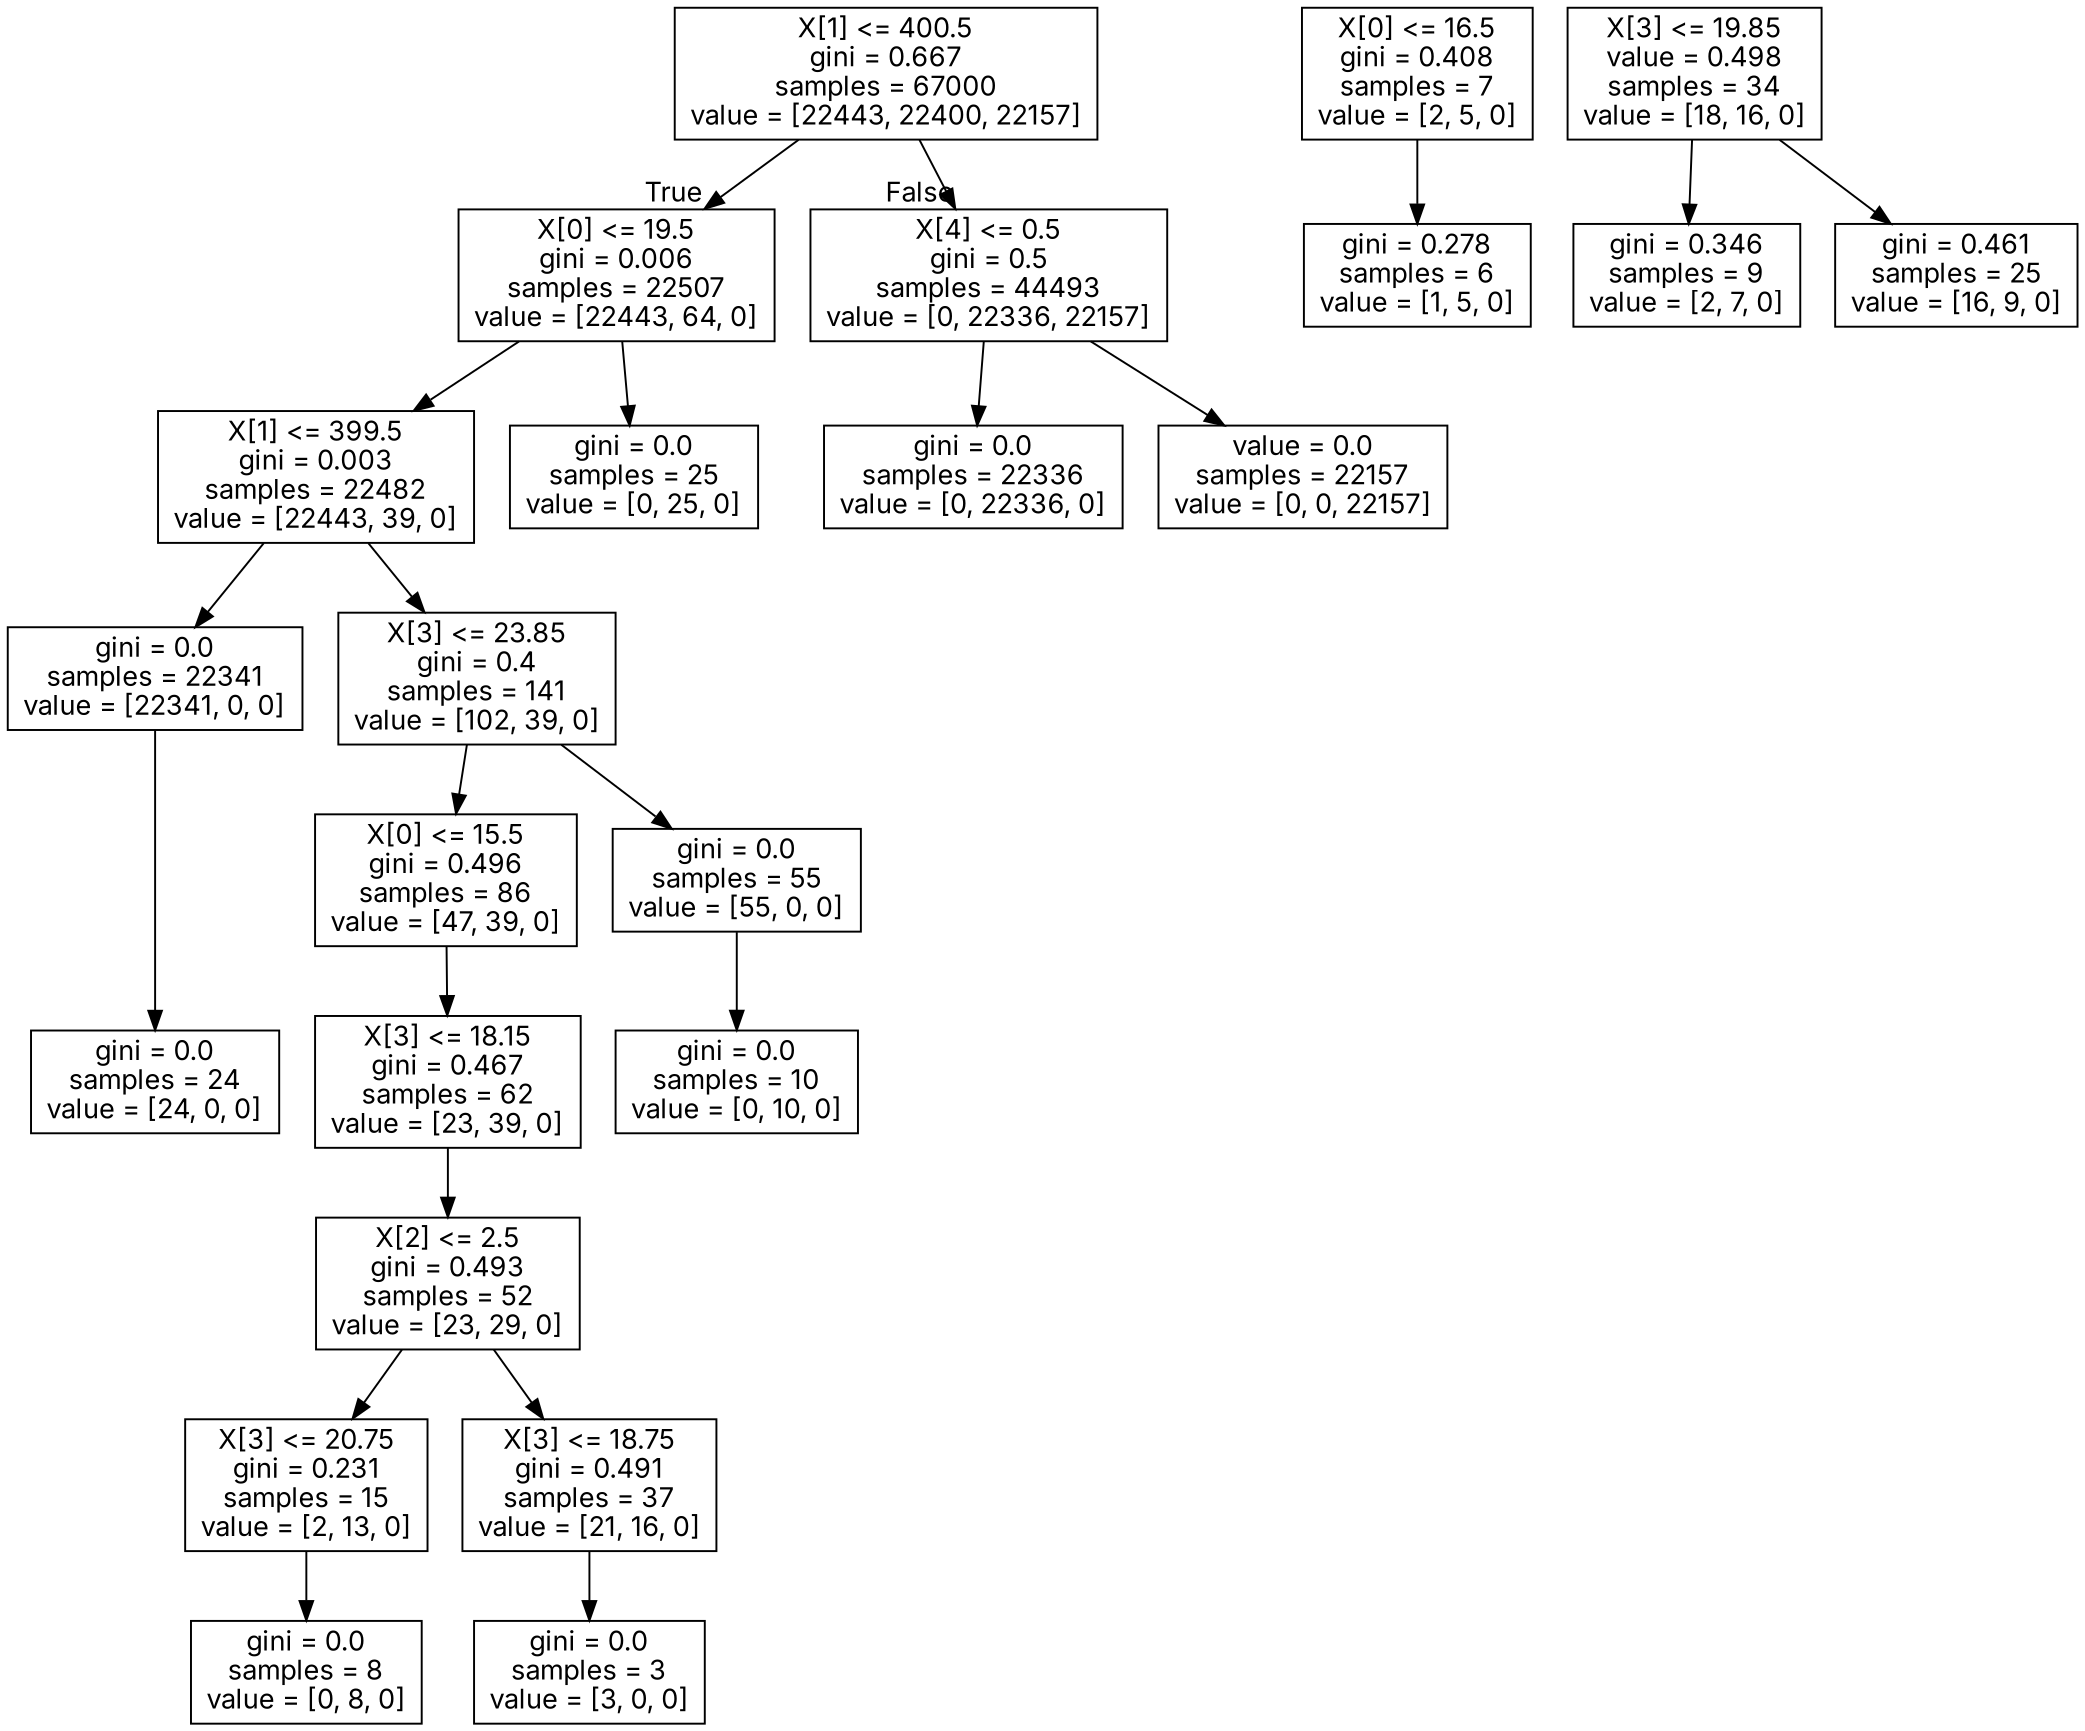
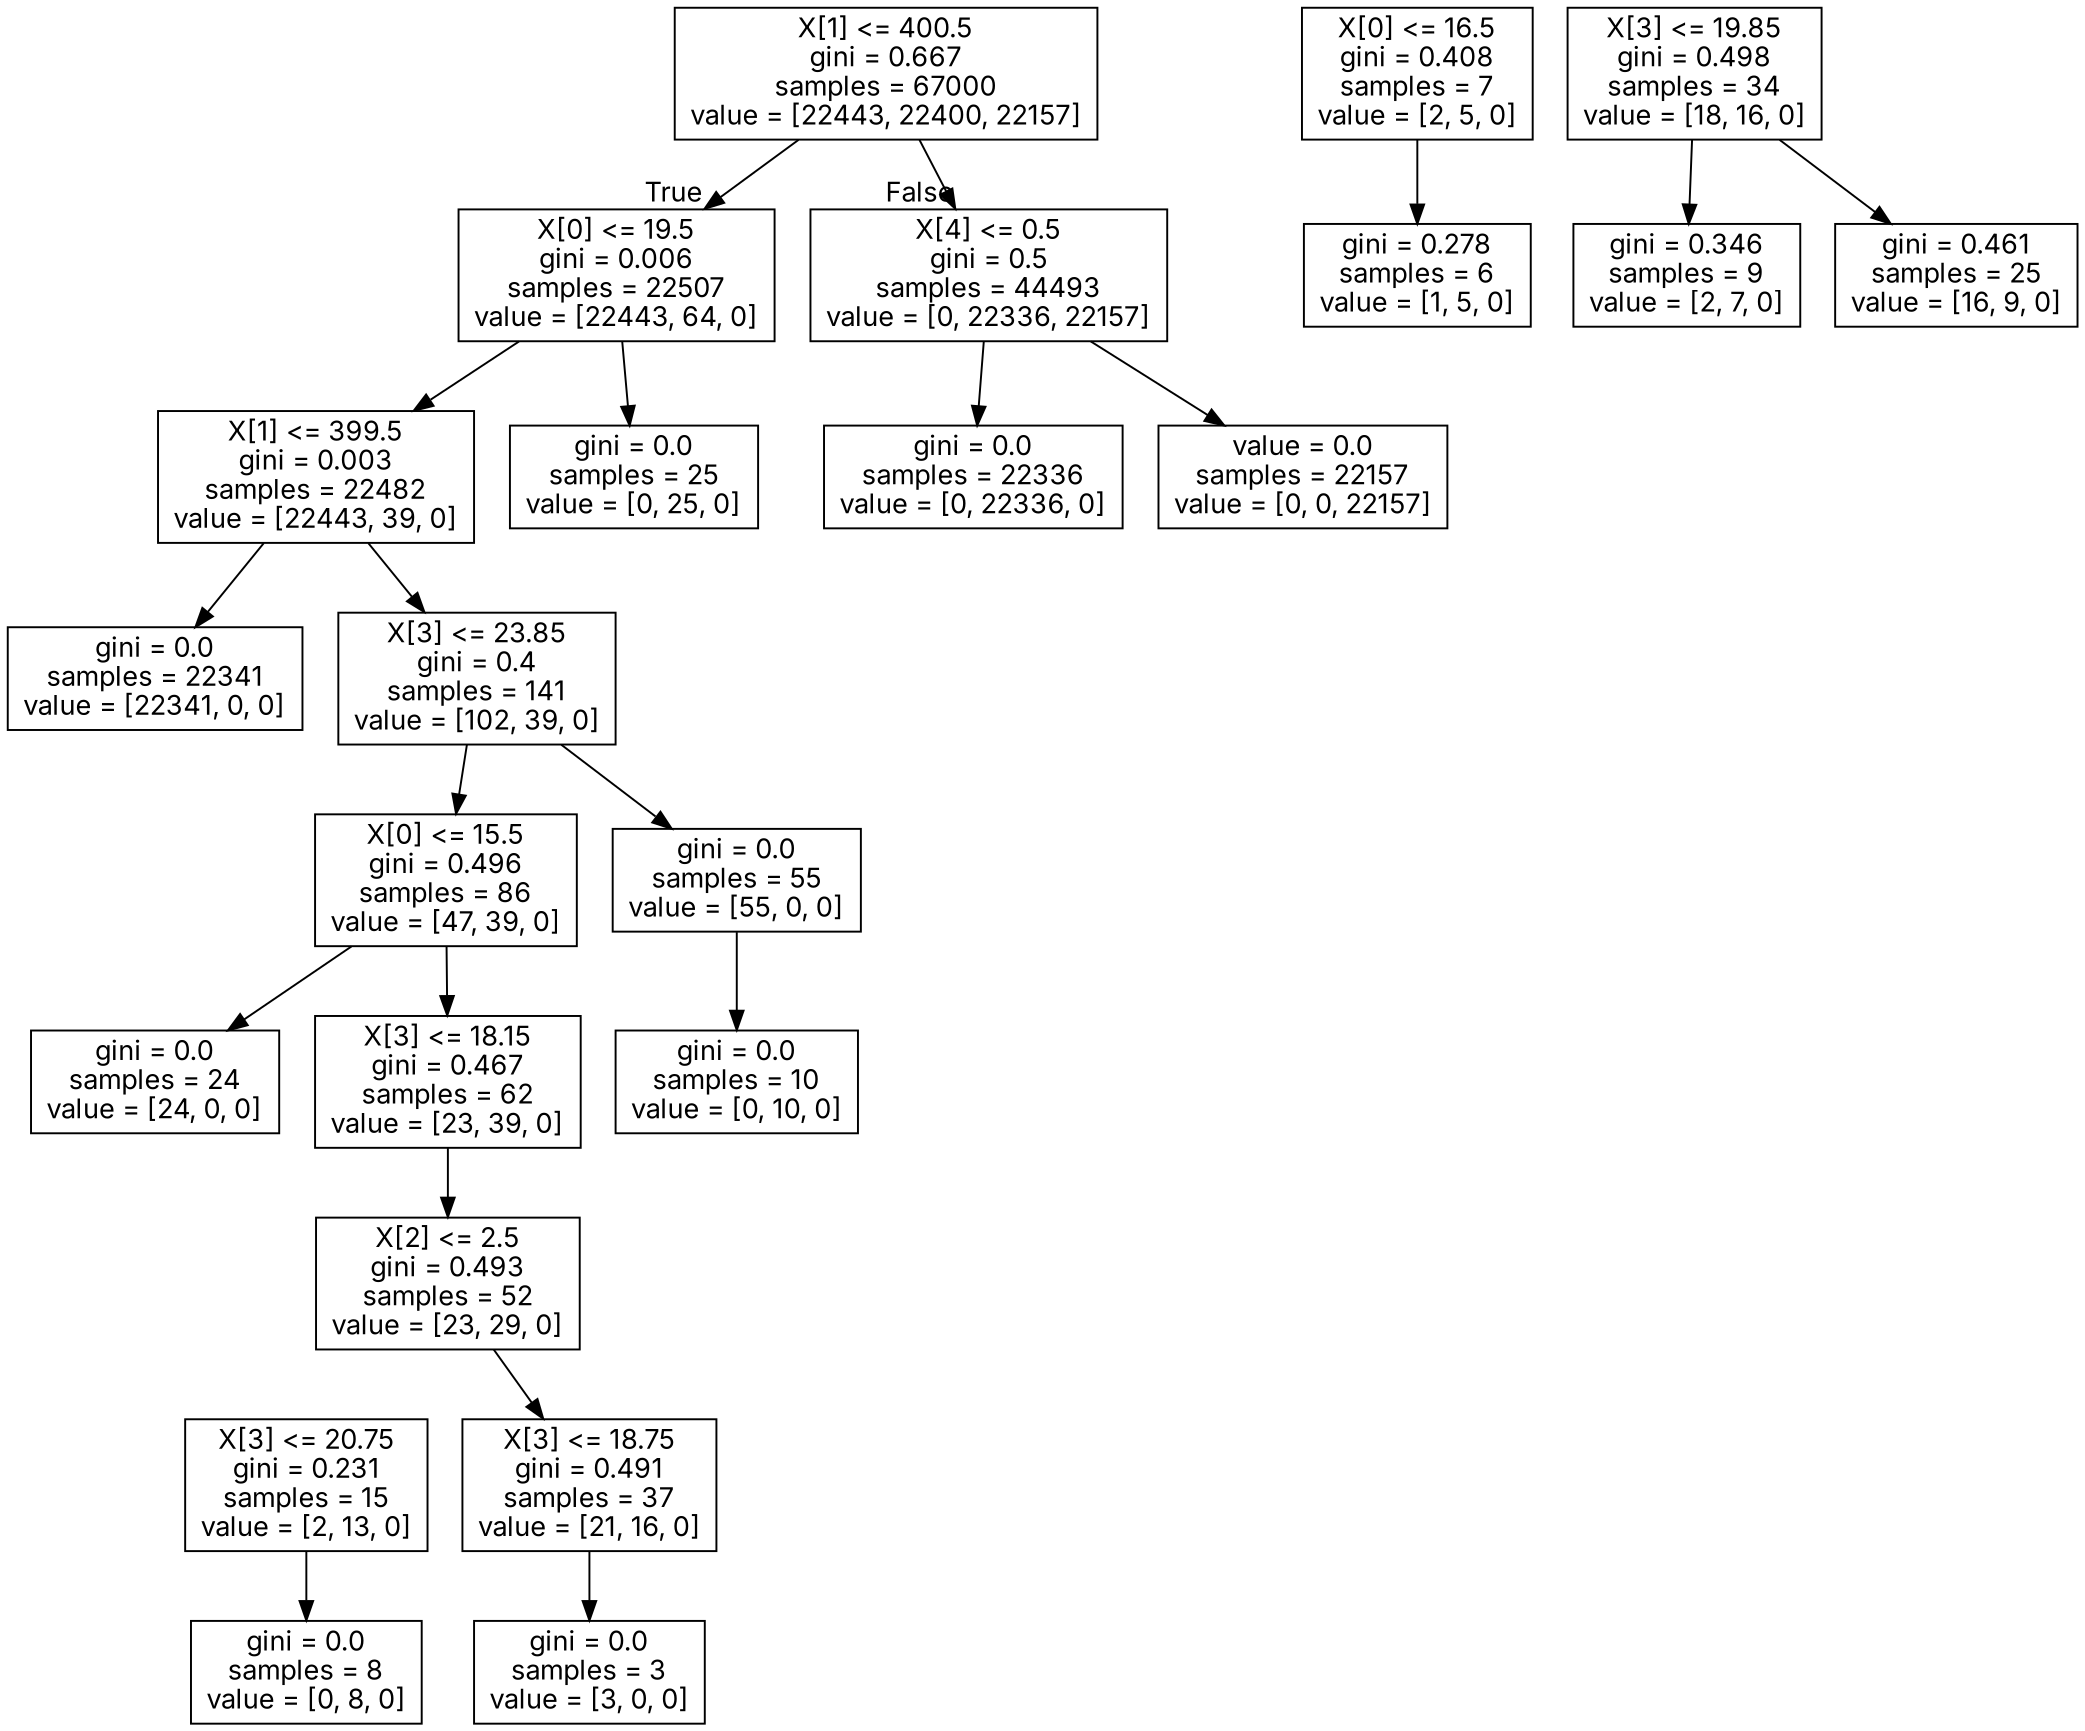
node "X[3] <= 19.85 value = 0.498 samples = 34 value = [18, 16, 0]": label "X[3] <= 19.85 value = 0.498 samples = 34 value = [18, 16, 0]" -> "X[3] <= 19.85 gini = 0.498 samples = 34 value = [18, 16, 0]"
edge "gini = 0.0 samples = 22341 value = [22341, 0, 0]" -> "gini = 0.0 samples = 24 value = [24, 0, 0]": now "X[0] <= 15.5 gini = 0.496 samples = 86 value = [47, 39, 0]" -> "gini = 0.0 samples = 24 value = [24, 0, 0]"
edge "X[2] <= 2.5 gini = 0.493 samples = 52 value = [23, 29, 0]" -> "X[3] <= 20.75 gini = 0.231 samples = 15 value = [2, 13, 0]": removed
